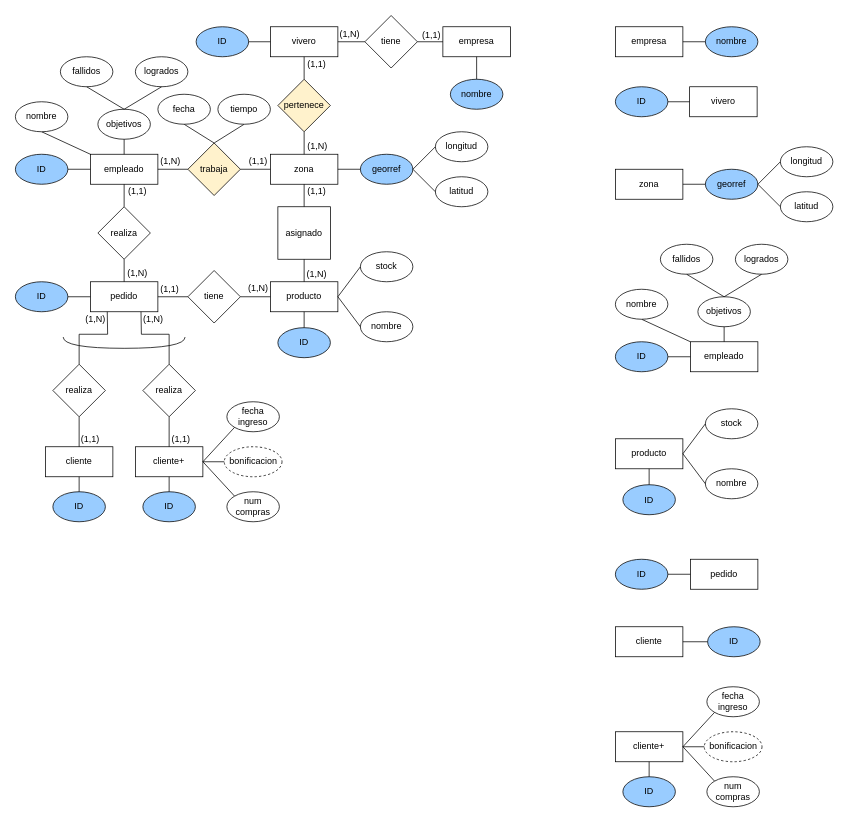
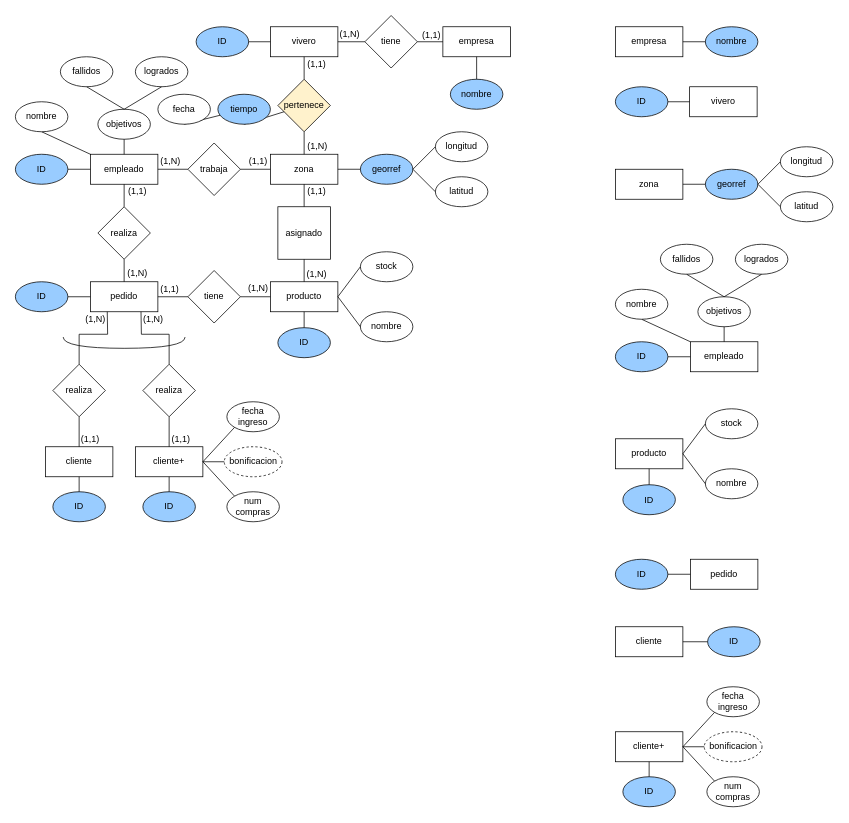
node "tiempo": fillcolor #ffffff -> #99ccff
edge "fecha" -- "trabaja": now "fecha" -- "tiempo"
edge "tiempo" -- "trabaja": now "tiempo" -- "pertenece"
node "trabaja": fillcolor #fff2cc -> #ffffff
